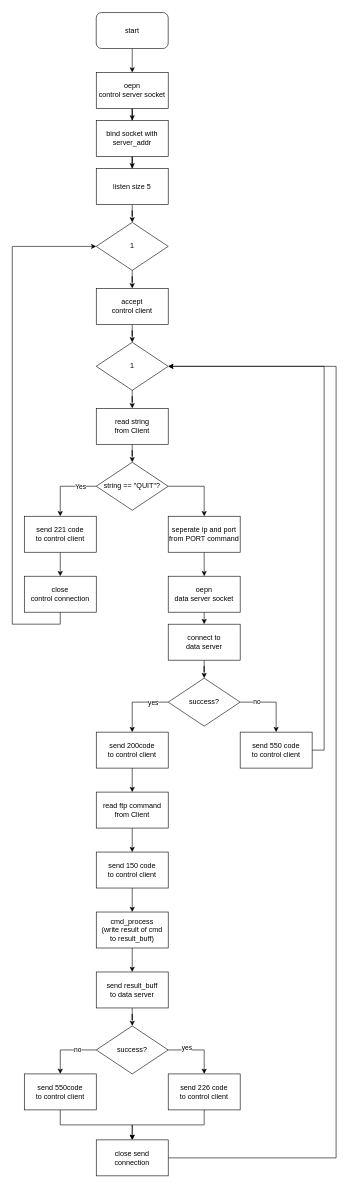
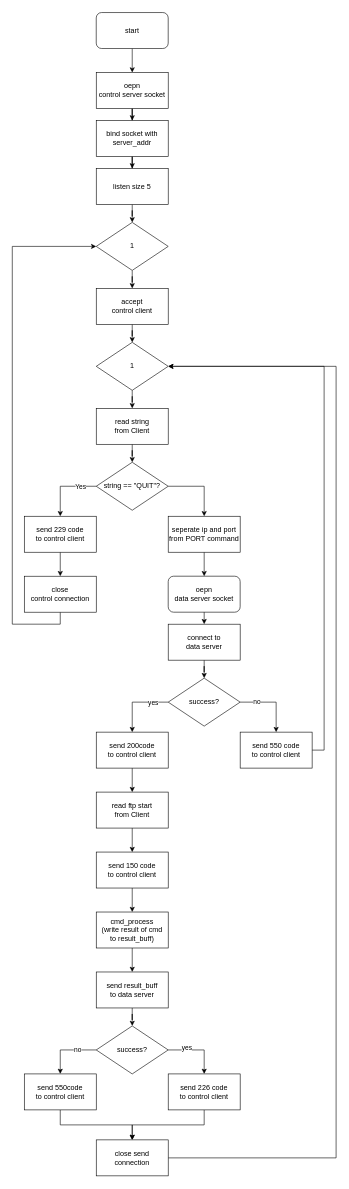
node "send 221 code to control client": label "send 221 code to control client" -> "send 229 code to control client"
node "oepn data server socket": shape rectangle -> rounded rectangle
node "read ftp command from Client": label "read ftp command from Client" -> "read ftp start from Client"
